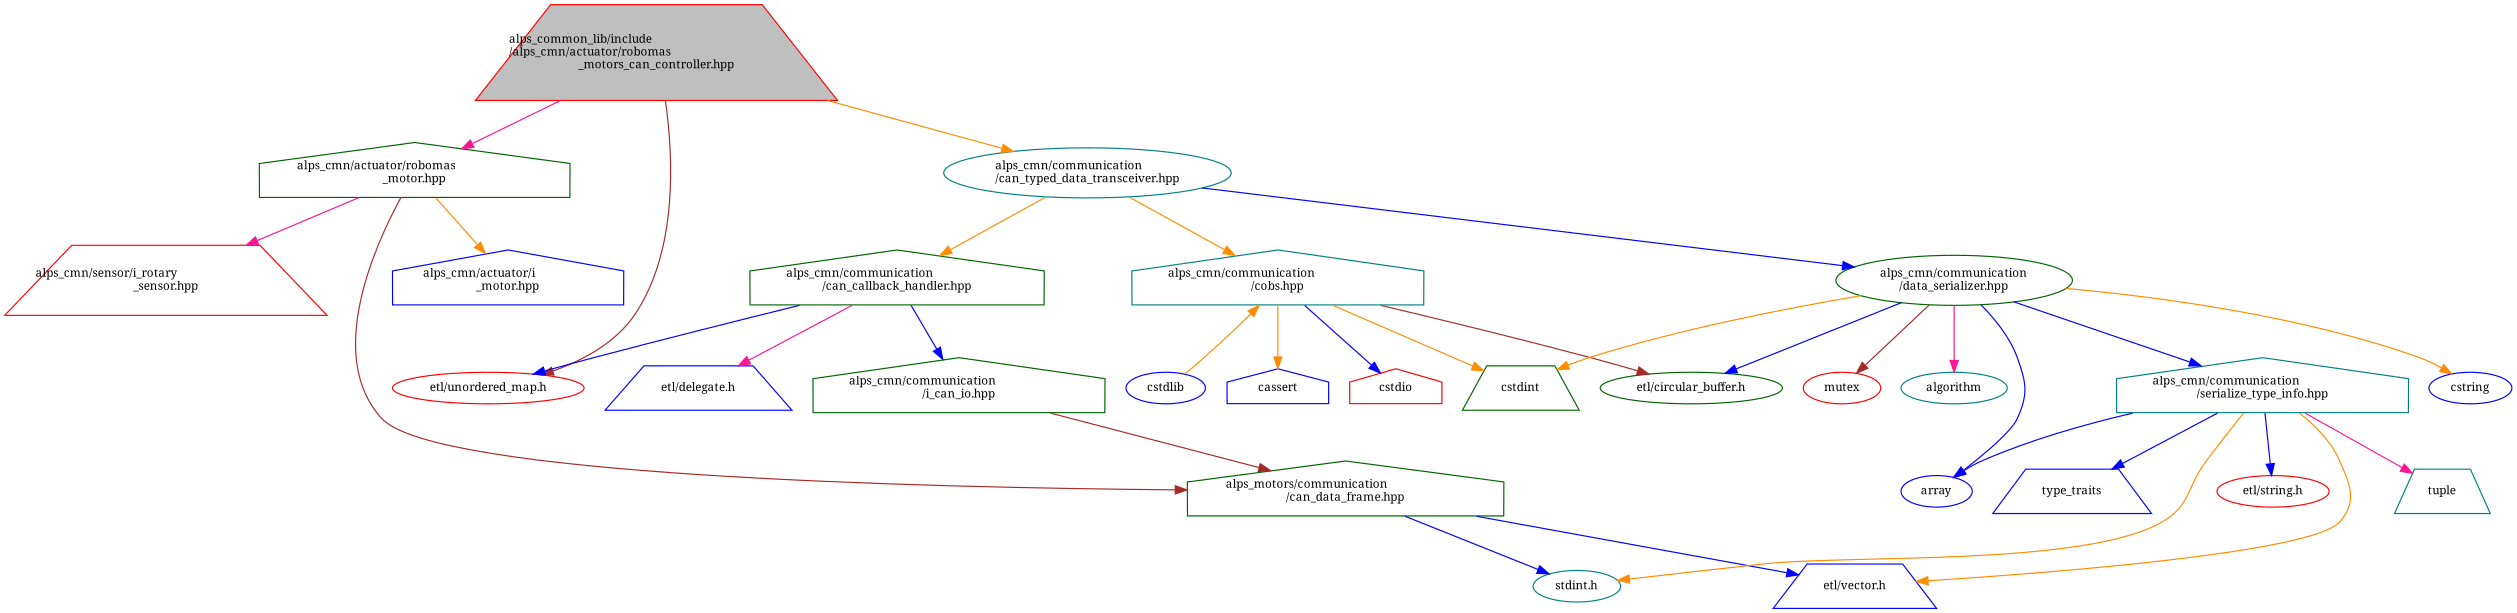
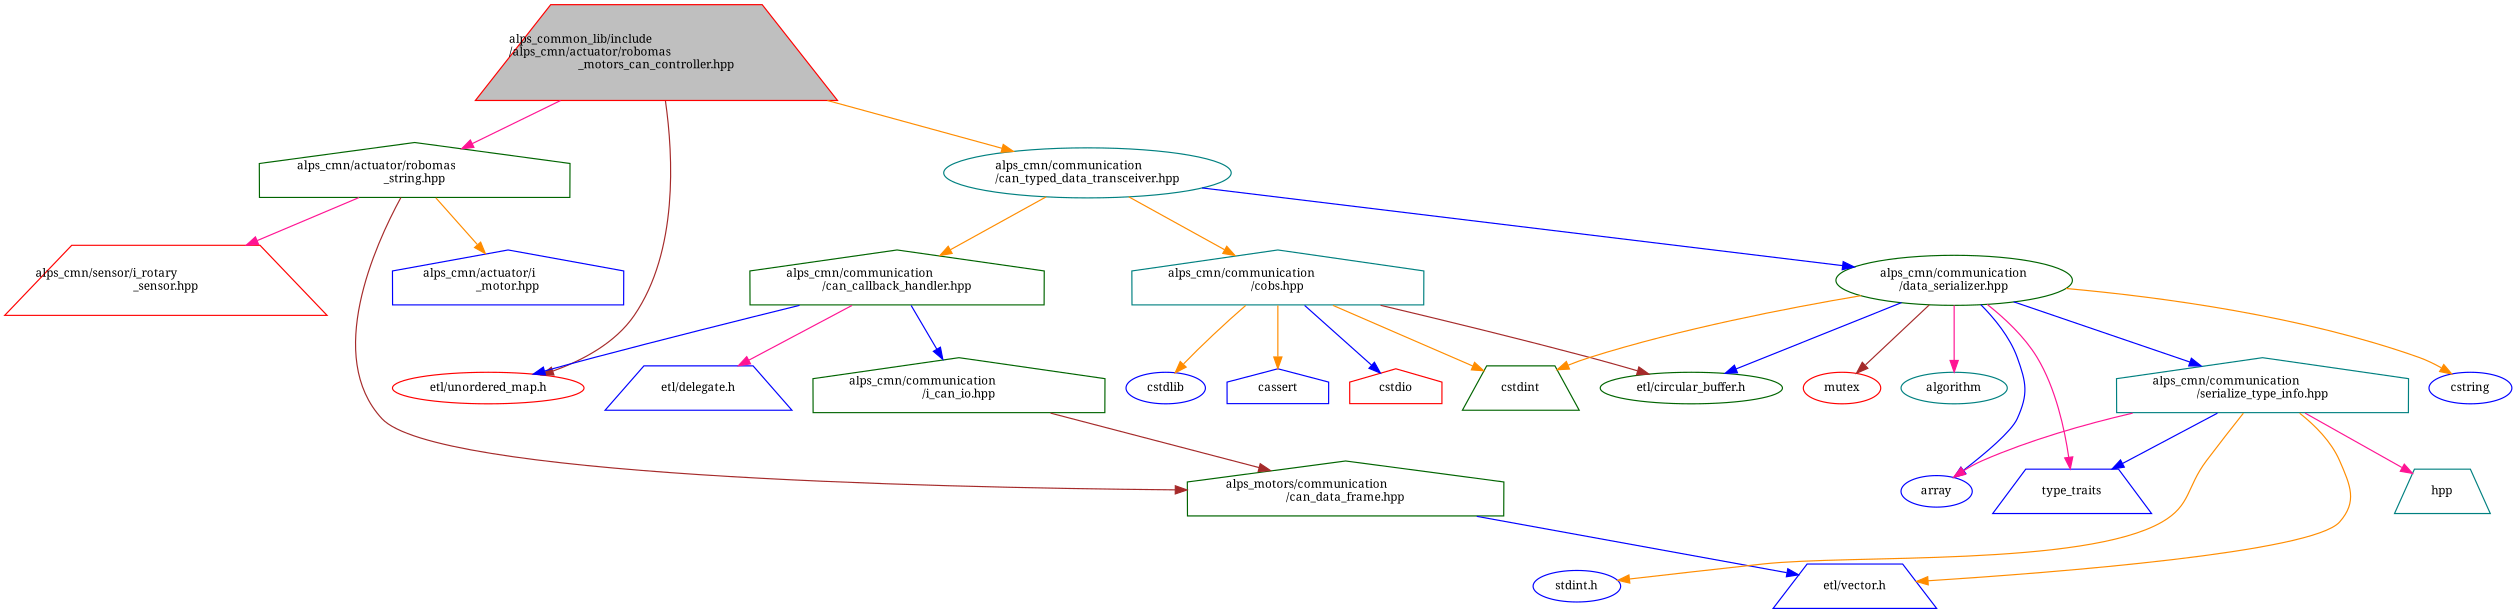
node "alps_cmn/actuator/robomas _motor.hpp": label "alps_cmn/actuator/robomas _motor.hpp" -> "alps_cmn/actuator/robomas _string.hpp"
edge "cstdlib" -> "alps_cmn/communication /cobs.hpp": reversed
edge "alps_cmn/communication /data_serializer.hpp" -> "type_traits": added
edge "alps_cmn/communication /serialize_type_info.hpp" -> "array": color blue -> deeppink
node "etl/string.h": removed
node "tuple": label "tuple" -> "hpp"
edge "alps_motors/communication /can_data_frame.hpp" -> "stdint.h": removed
node "stdint.h": color teal -> blue
